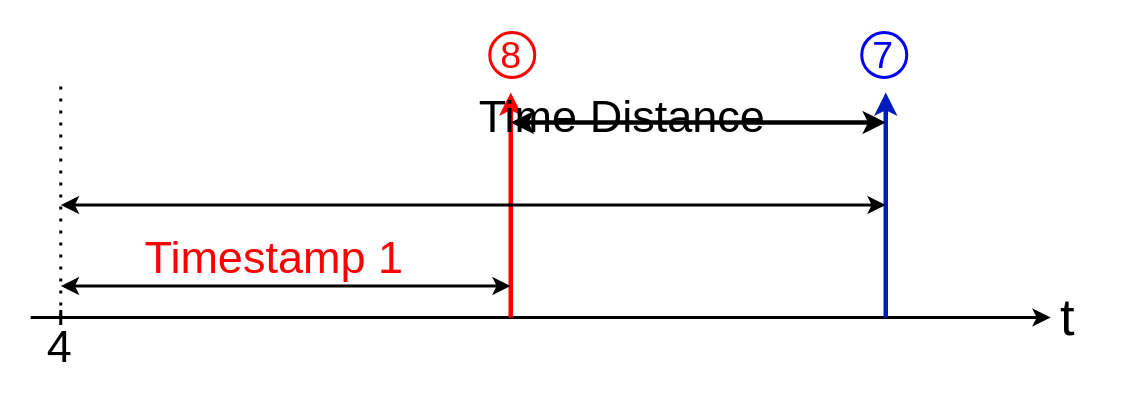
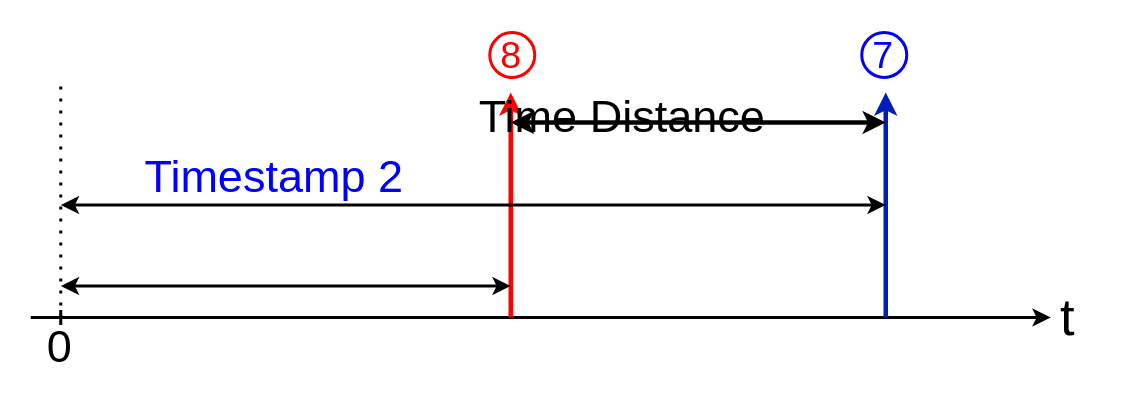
node "Timestamp 2": added
node "Timestamp 1": removed
node "4": label "4" -> "0"
